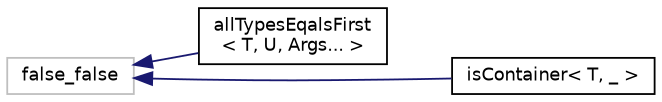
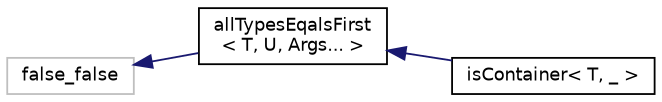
edge "isContainer< T, _ >" -> "false_false": now "isContainer< T, _ >" -> "allTypesEqalsFirst < T, U, Args... >"
